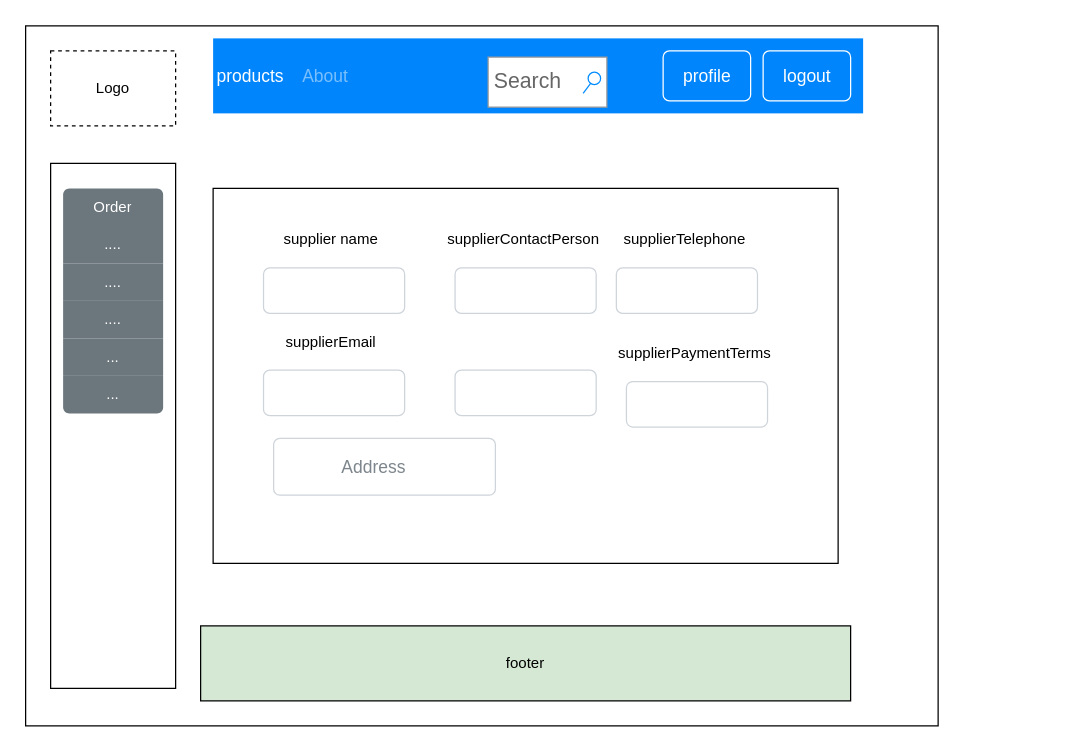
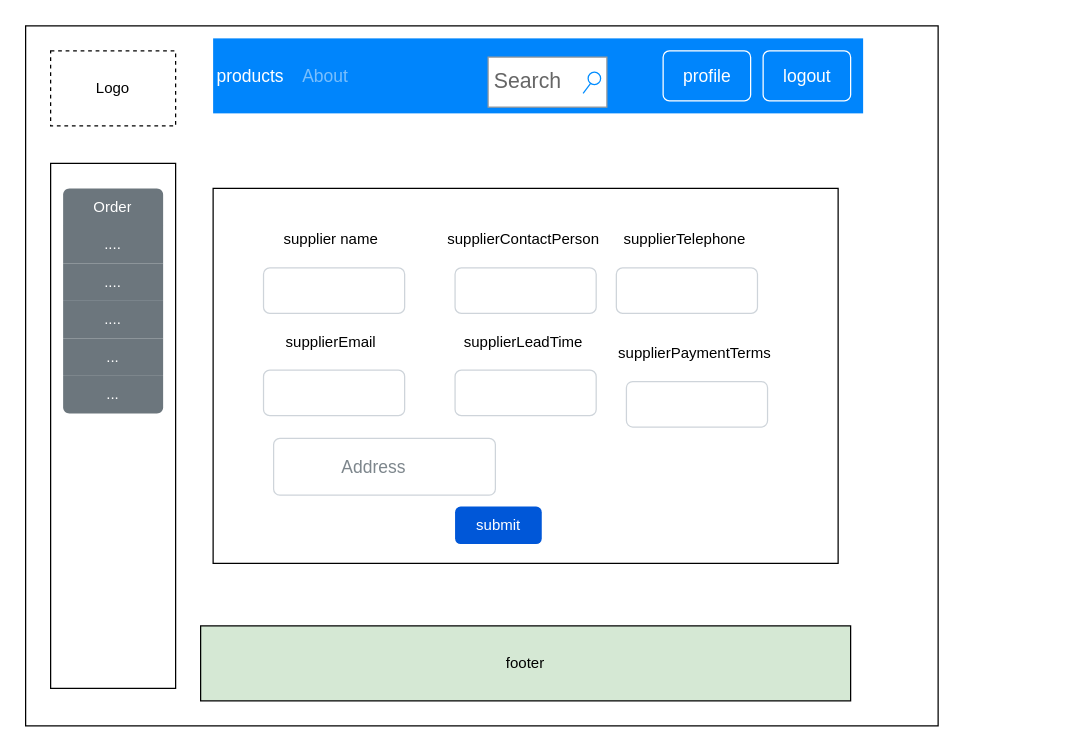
node "supplierLeadTime": added
node "submit": added
